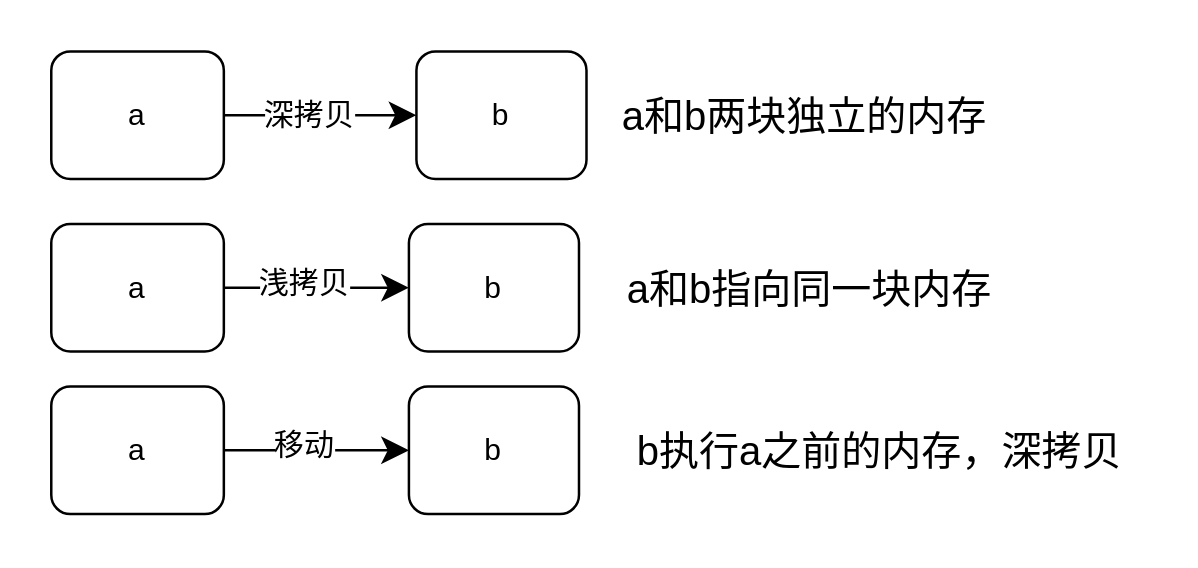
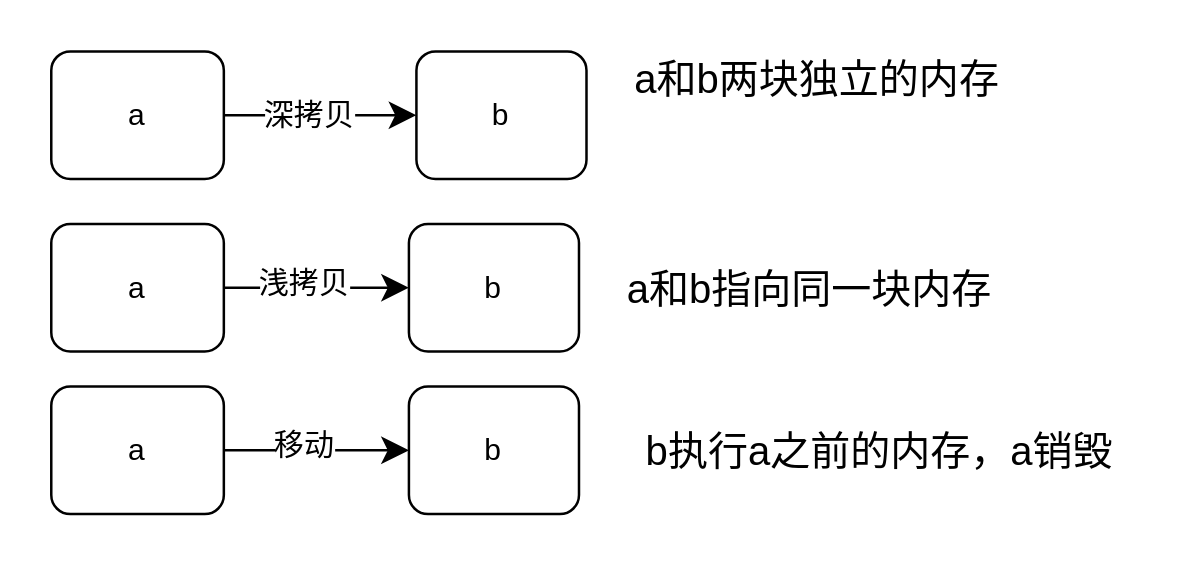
node "a和b两块独立的内存": moved (805, 116) -> (818, 79)
node "b执行a之前的内存，深拷贝": label "b执行a之前的内存，深拷贝" -> "b执行a之前的内存，a销毁"
